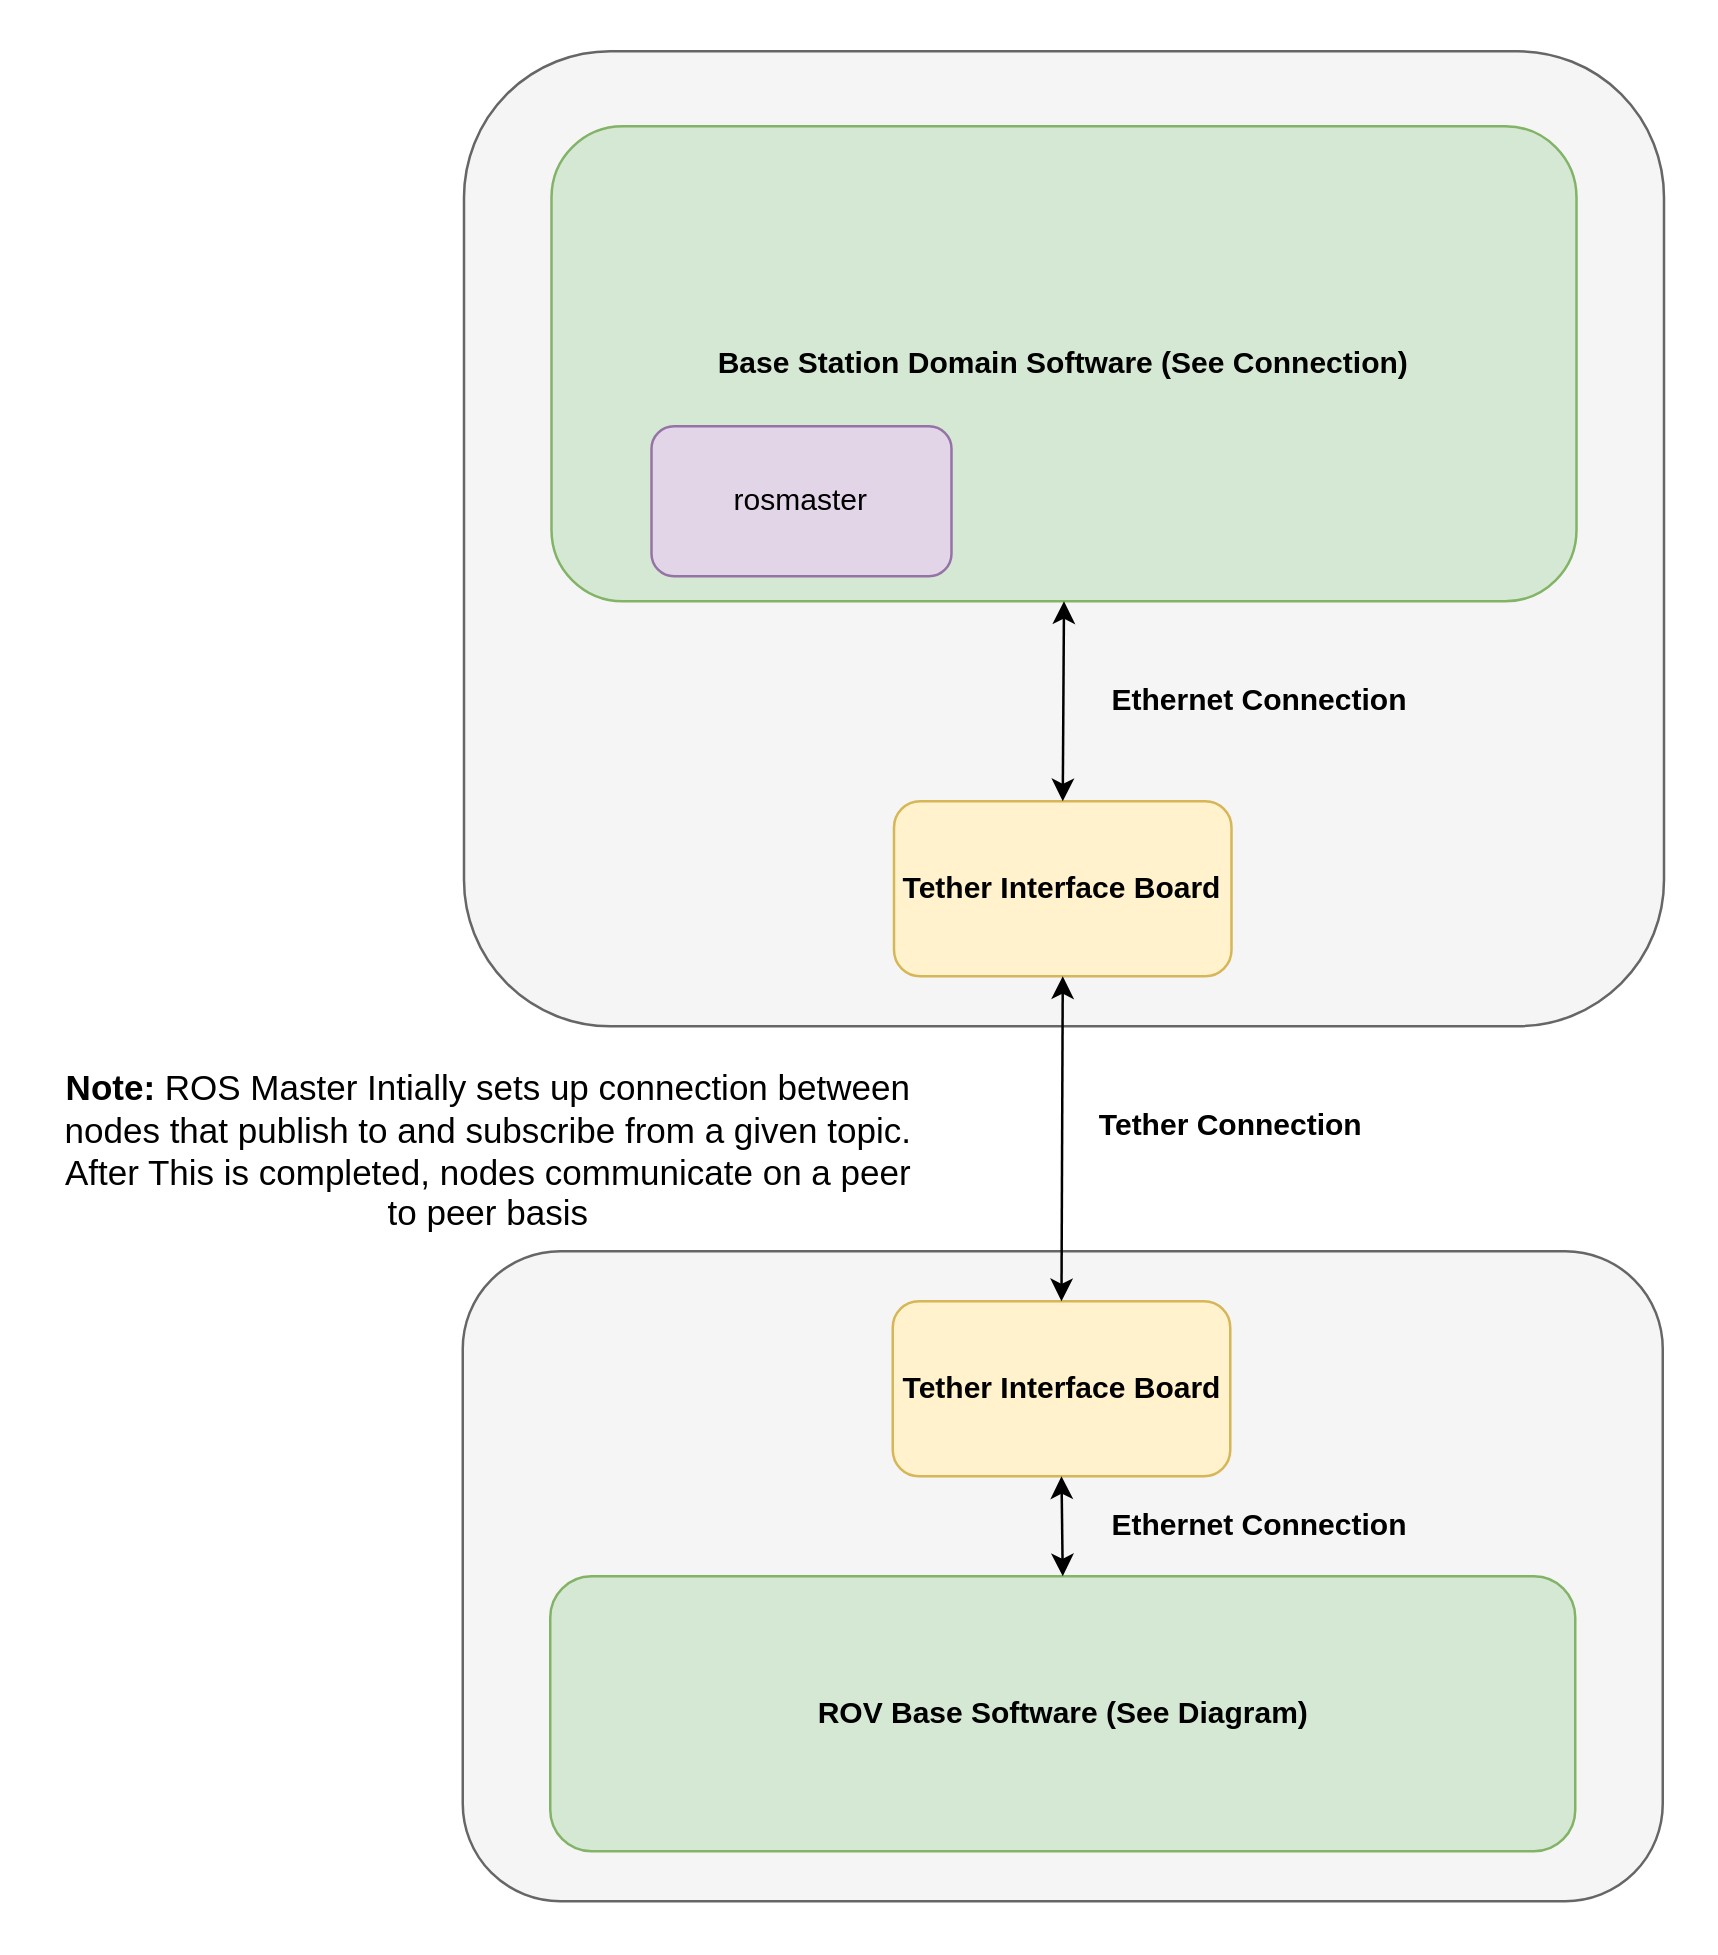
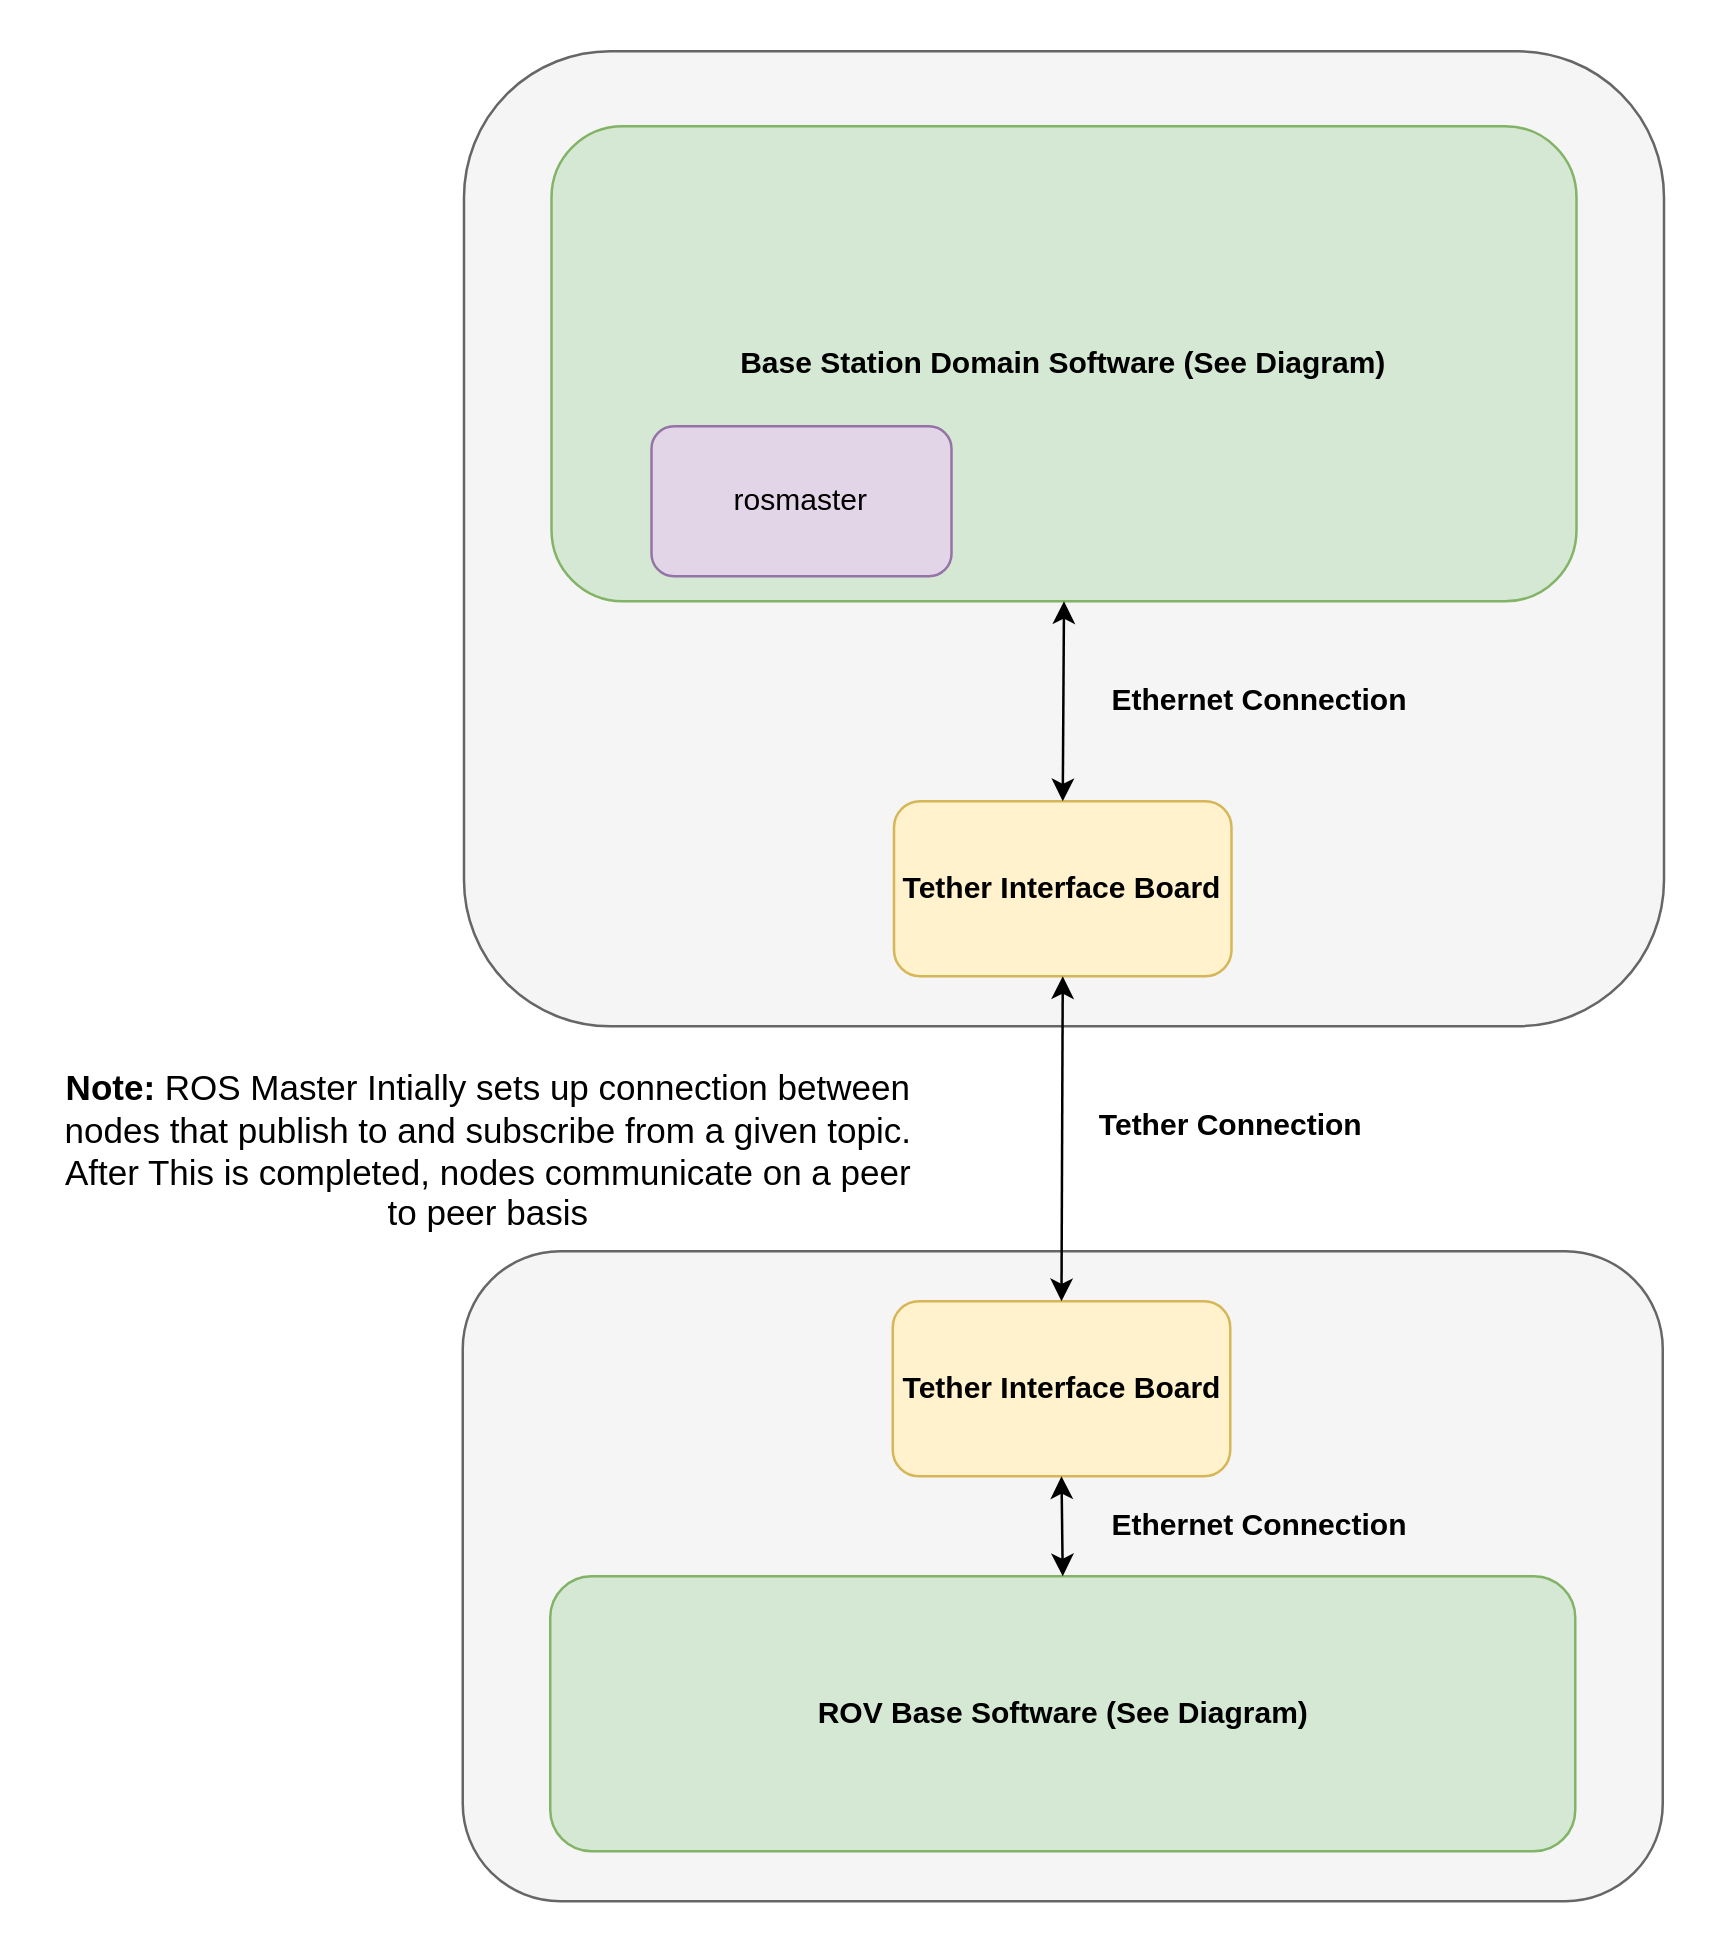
node "Base Station Domain Software (See Connection)": label "Base Station Domain Software (See Connection)" -> "Base Station Domain Software (See Diagram)"
